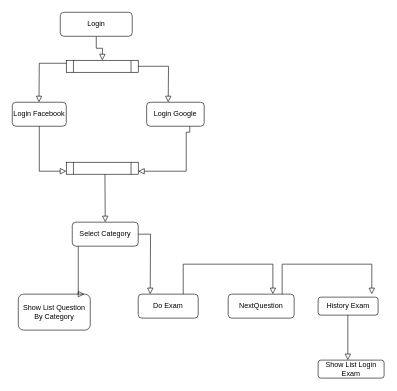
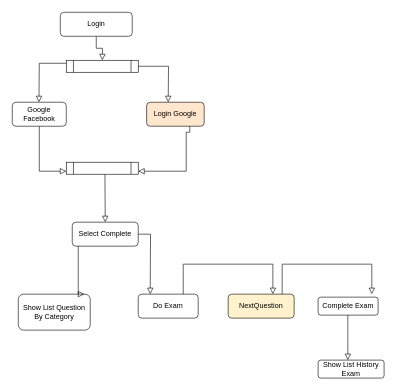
node "Login Facebook": label "Login Facebook" -> "Google Facebook"
node "Login Google": fillcolor #ffffff -> #ffe6cc
node "Select Category": label "Select Category" -> "Select Complete"
node "NextQuestion": fillcolor #ffffff -> #fff2cc
node "History Exam": label "History Exam" -> "Complete Exam"
node "Show List Login Exam": label "Show List Login Exam" -> "Show List History Exam"
